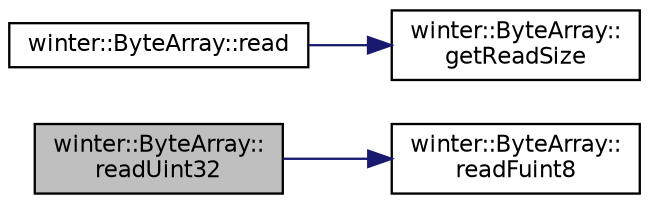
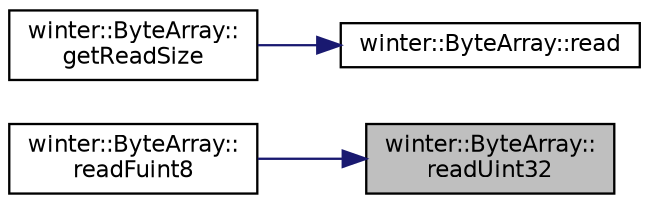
edge "winter::ByteArray::read" -> "winter::ByteArray:: getReadSize": reversed
edge "winter::ByteArray:: readUint32" -> "winter::ByteArray:: readFuint8": reversed
